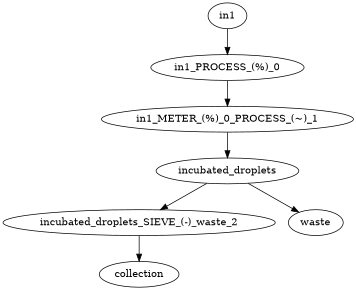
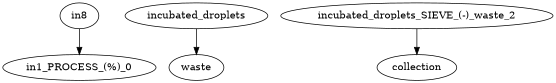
node "in1": label "in1" -> "in8"
node "in1_METER_(%)_0_PROCESS_(~)_1": removed
edge "incubated_droplets" -> "incubated_droplets_SIEVE_(-)_waste_2": removed
